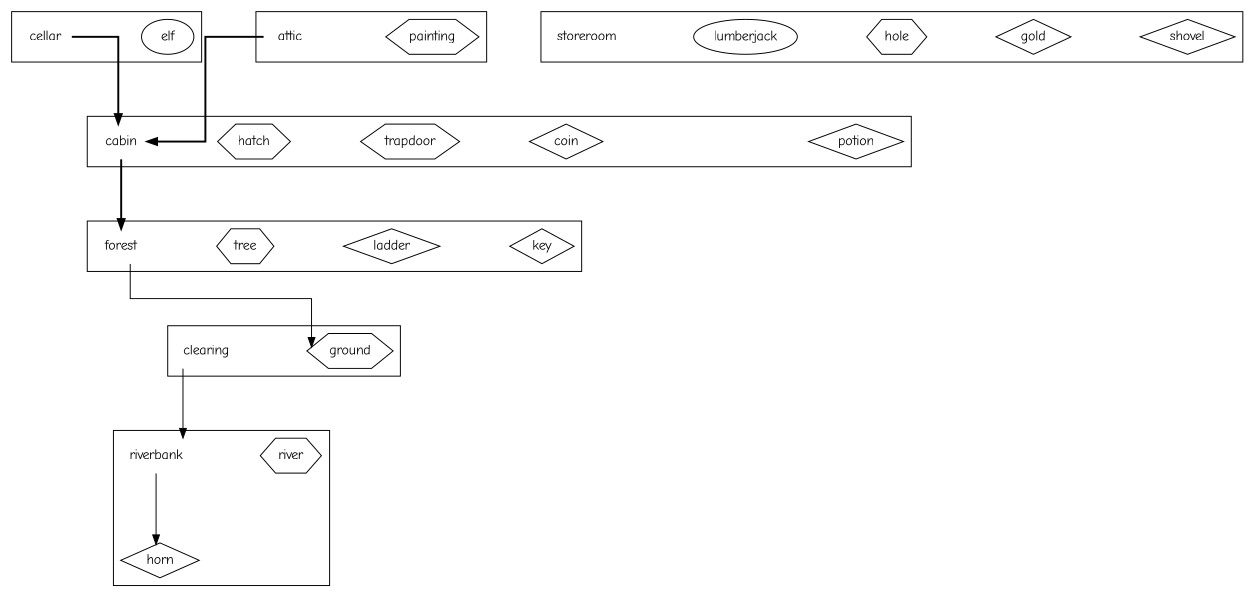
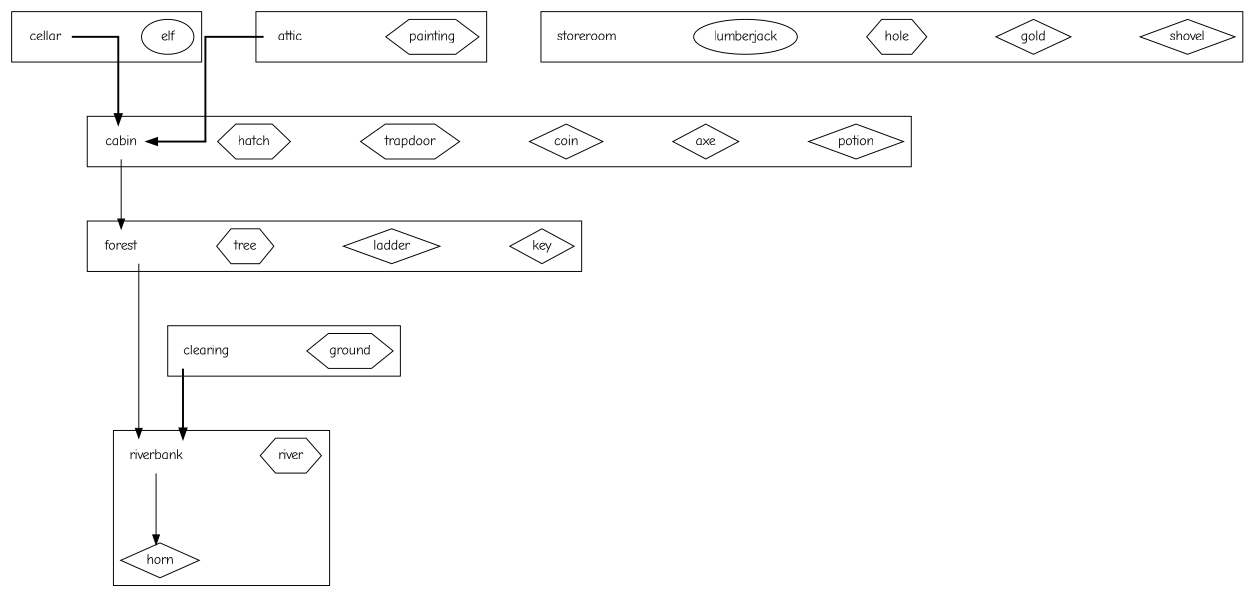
node "axe": added
edge "cabin" -> "forest": style bold -> solid
edge "forest" -> "ground": now "forest" -> "riverbank"
edge "clearing" -> "riverbank": style solid -> bold
